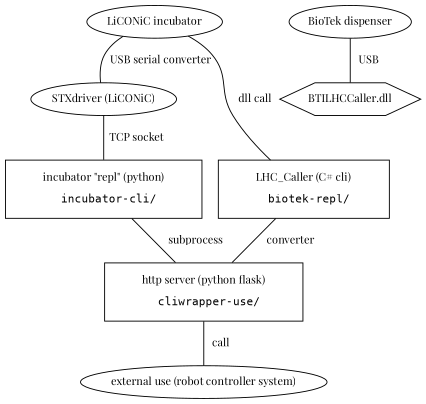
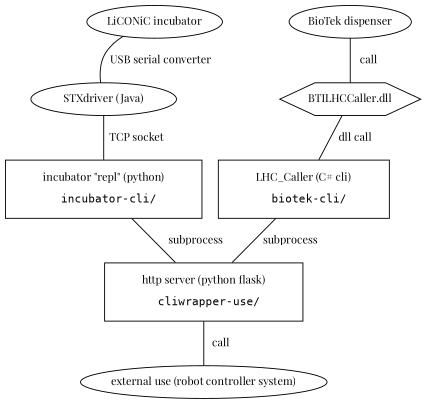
edge "BioTek dispenser" -- "BTILHCCaller.dll": label "   USB" -> "   call"
edge "LiCONiC incubator" -- "LHC_Caller (C# cli)": now "BTILHCCaller.dll" -- "LHC_Caller (C# cli)"
node "STXdriver (LiCONiC)": label "STXdriver (LiCONiC)" -> "STXdriver (Java)"
node "LHC_Caller (C# cli)": text "biotek-repl/" -> "biotek-cli/"
edge "LHC_Caller (C# cli)" -- "http server (python flask)": label "  converter" -> "  subprocess"
